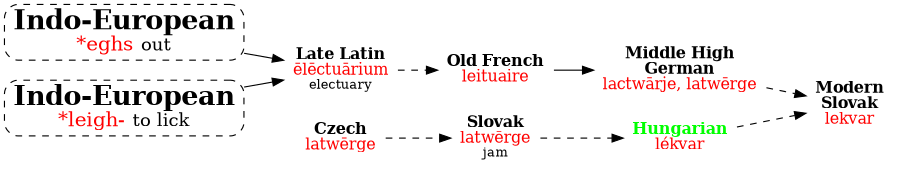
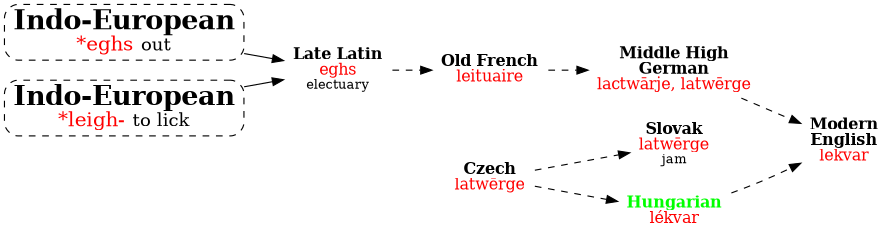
node "Late Latin": text "ēlēctuārium" -> "eghs"
edge "Old French" -> "Middle High": style solid -> dashed
node "Modern": text "Slovak" -> "English"
edge "Slovak" -> "Hungarian": now "Czech" -> "Hungarian"
